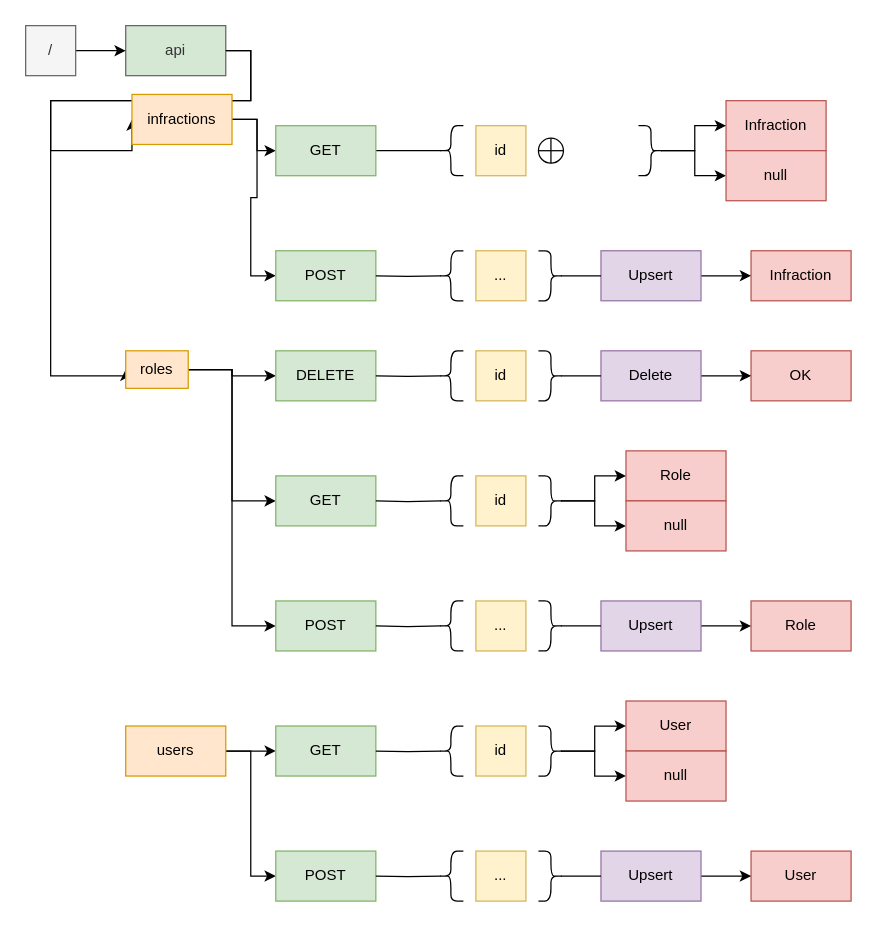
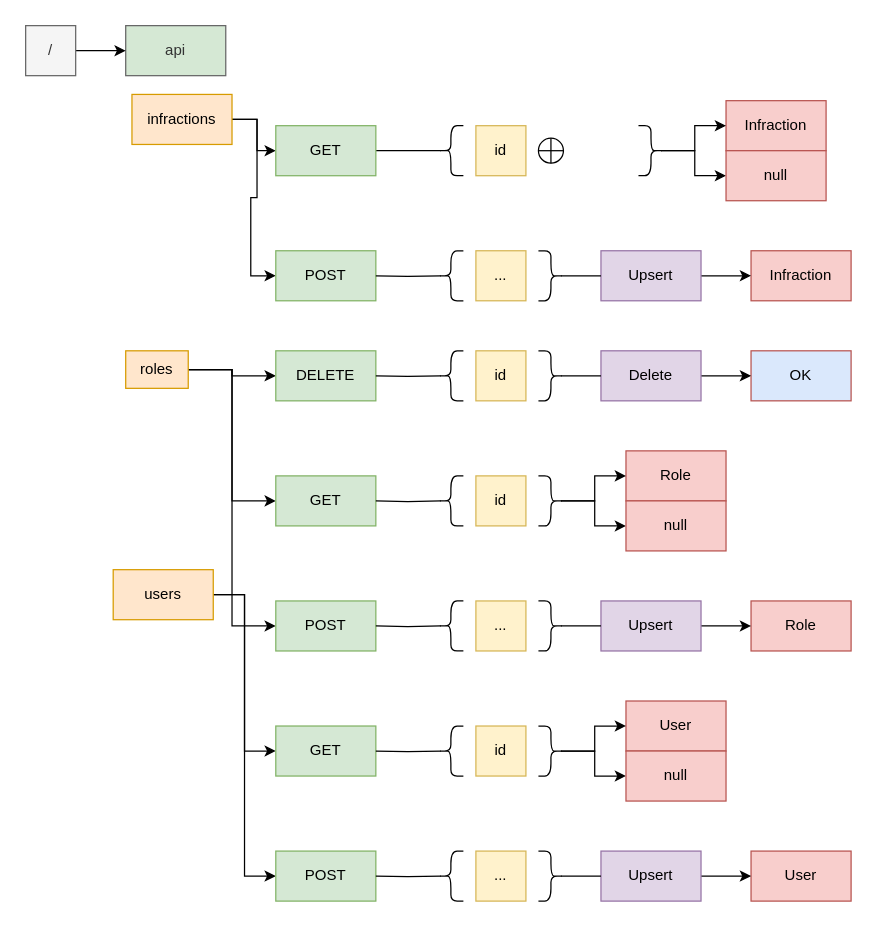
edge "api" -> "infractions": removed
edge "api" -> "roles": removed
node "OK": fillcolor #f8cecc -> #dae8fc
node "users": moved (176, 751) -> (163, 594)
